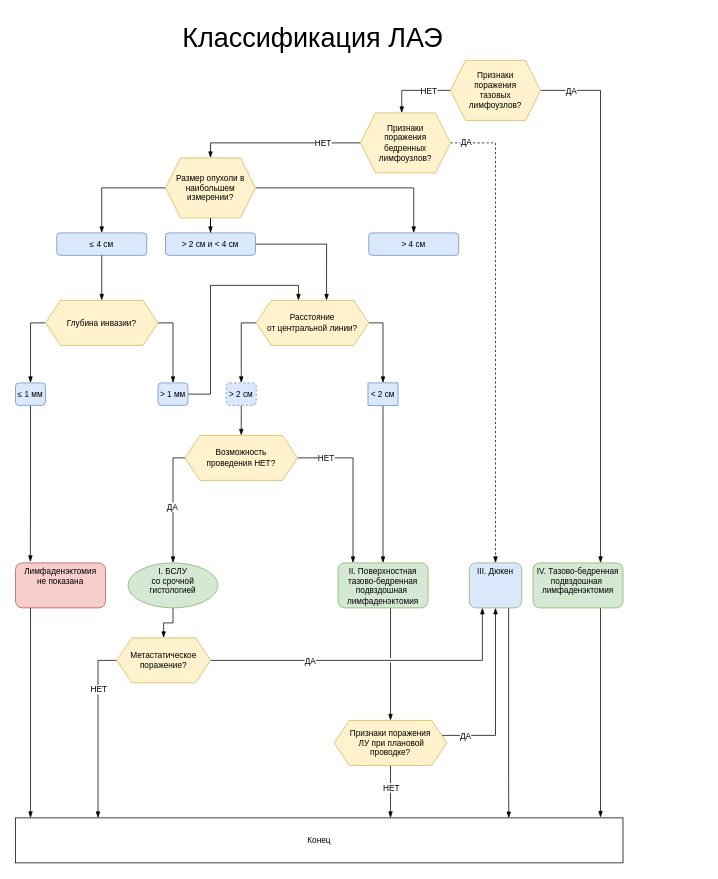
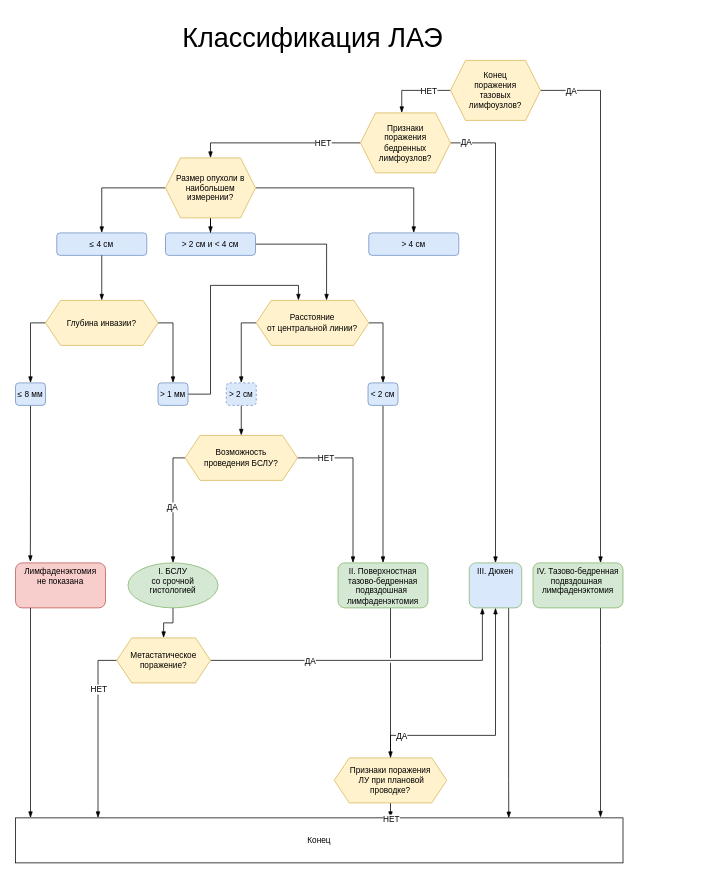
node "Признаки поражения тазовых лимфоузлов?": label "Признаки поражения тазовых лимфоузлов?" -> "Конец поражения тазовых лимфоузлов?"
edge "Признаки поражения бедренных лимфоузлов?" -> "III. Дюкен": style dashed -> solid
node "≤ 1 мм": label "≤ 1 мм" -> "≤ 8 мм"
node "< 2 см": shape rectangle -> rounded rectangle
node "Возможность проведения НЕТ?": label "Возможность проведения НЕТ?" -> "Возможность проведения БСЛУ?"
node "Признаки поражения ЛУ при плановой проводке?": moved (390, 743) -> (390, 780)
